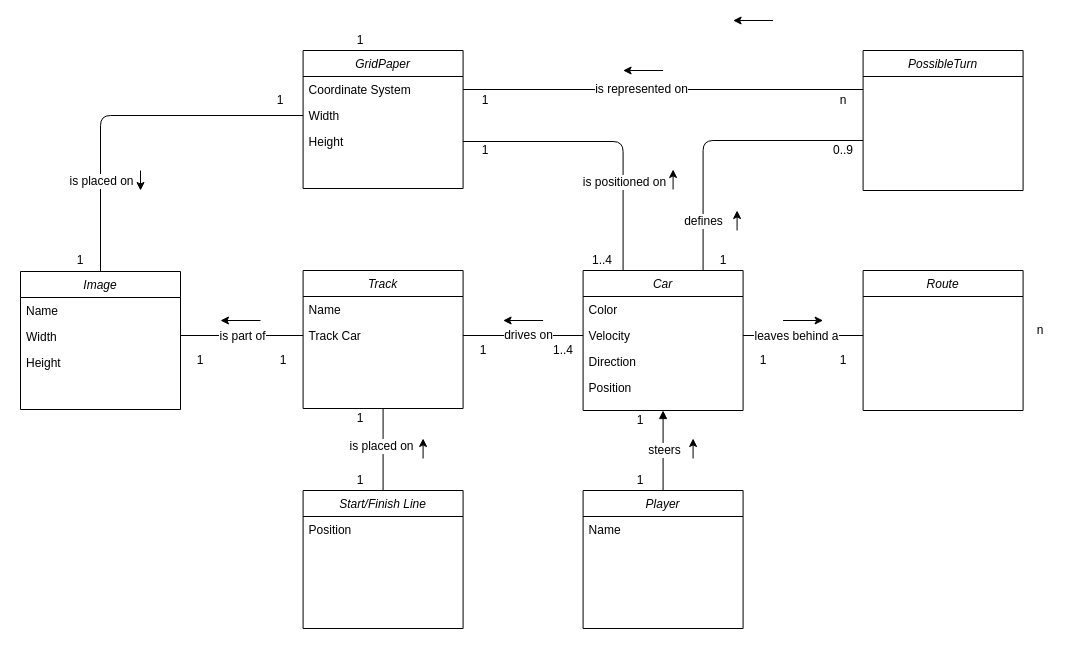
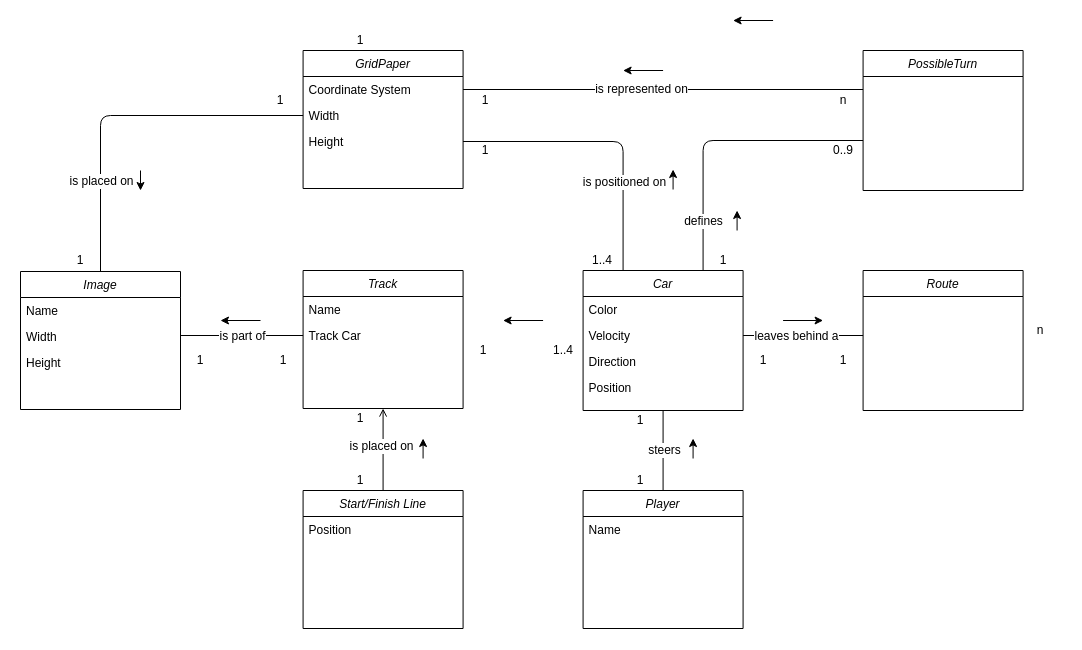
edge "Track Car" -- "Velocity": removed, label "drives on"
edge "Track" -- "Start/Finish Line": arrowhead none -> open
edge "Player" -> "Car": arrowhead block -> none
